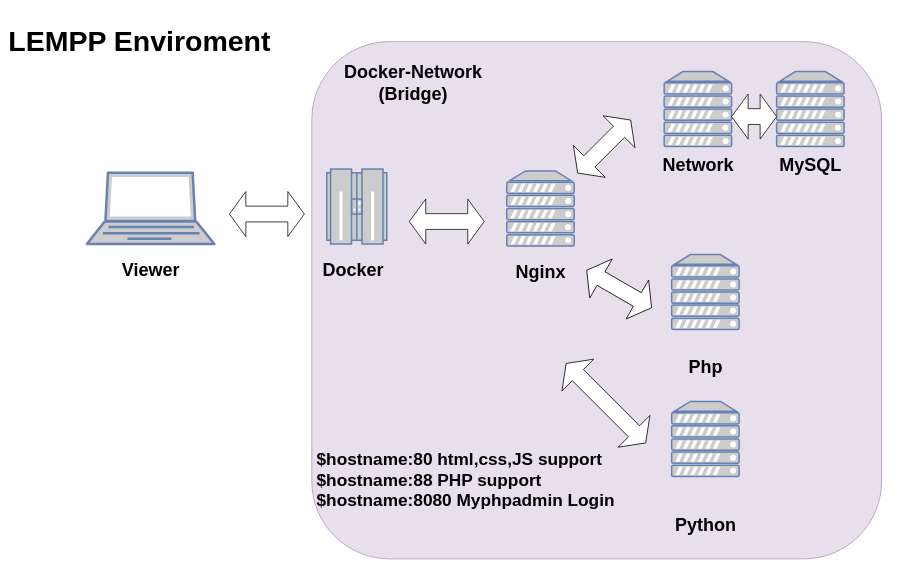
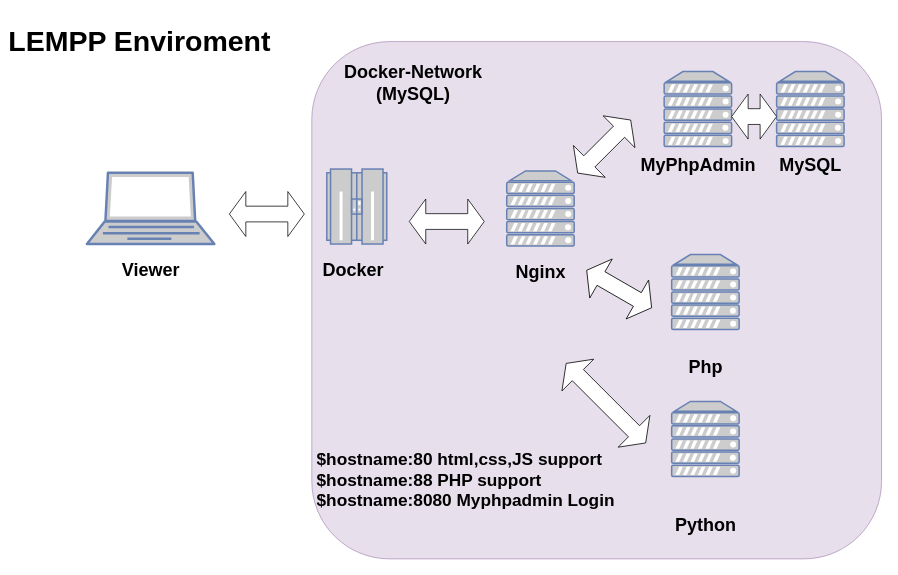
node "Docker-Network (Bridge)": label "Docker-Network (Bridge)" -> "Docker-Network (MySQL)"
node "Network": label "Network" -> "MyPhpAdmin"
